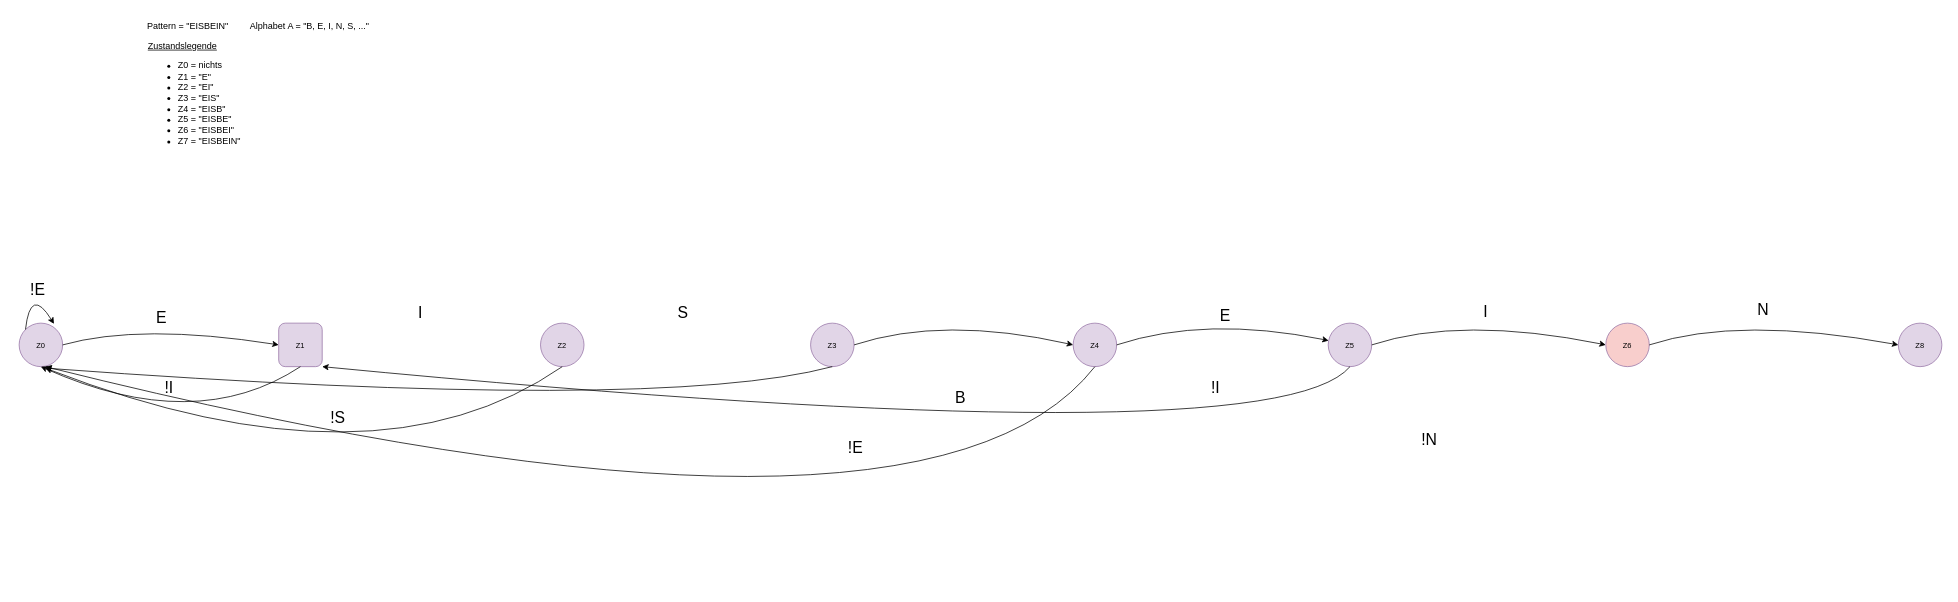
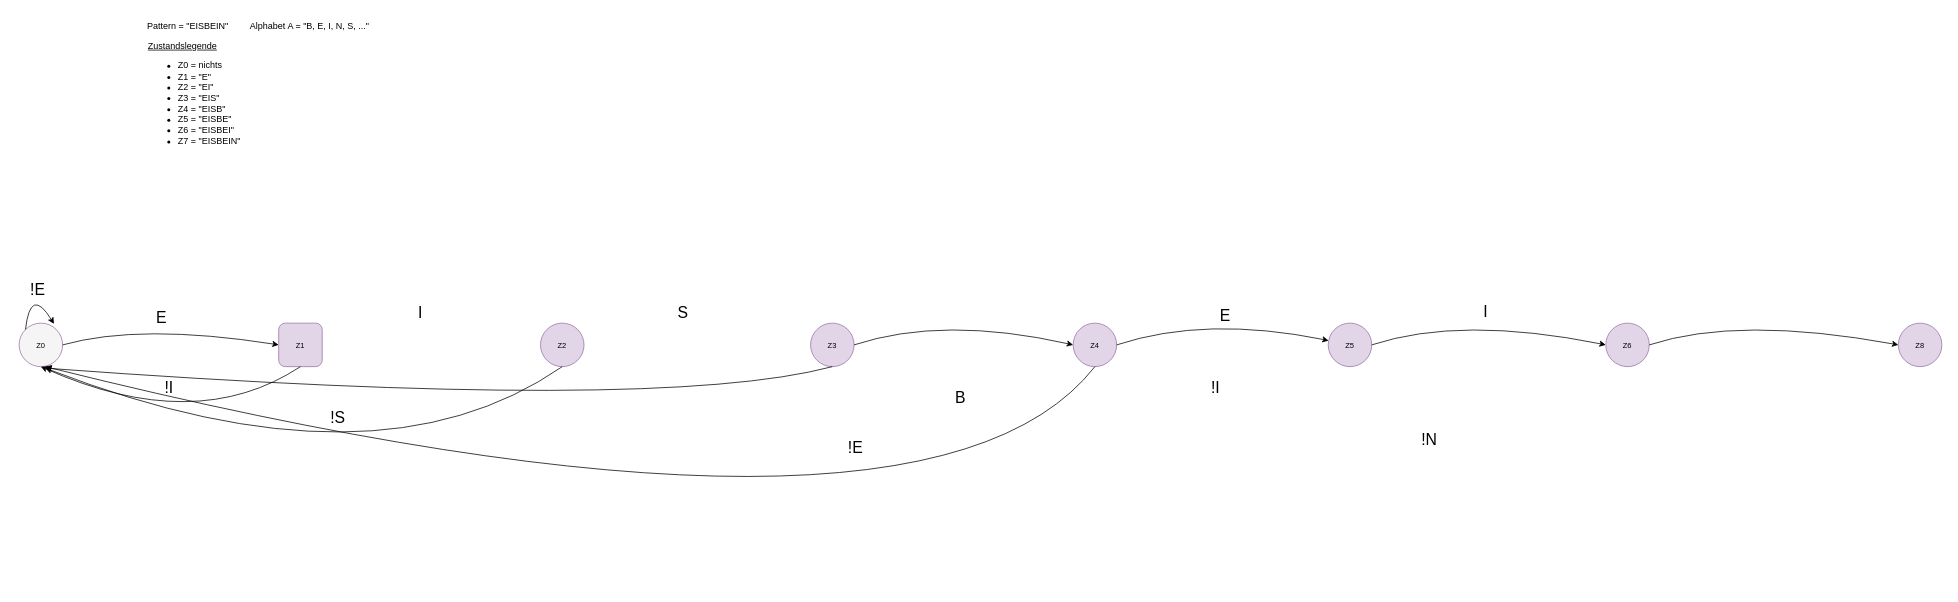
node "N": removed
node "Z0": fillcolor #e1d5e7 -> #f5f5f5
node "Z6": fillcolor #f8cecc -> #e1d5e7
edge "Z5" -> "Z1": removed
